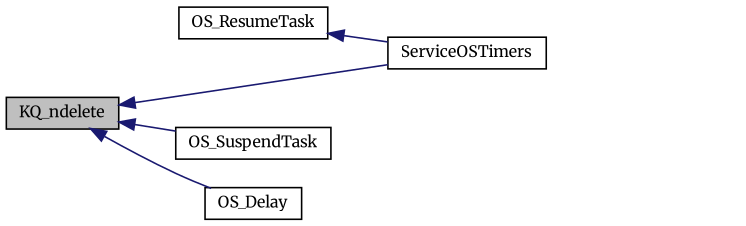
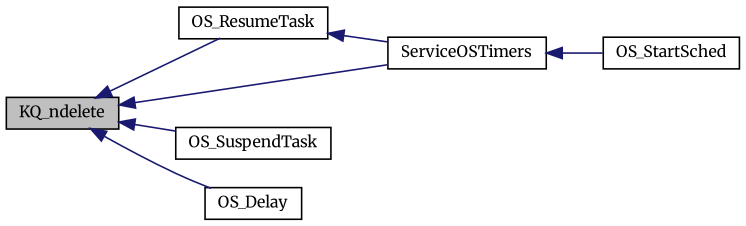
node "OS_StartSched": added
edge "OS_ResumeTask" -> "KQ_ndelete": added
